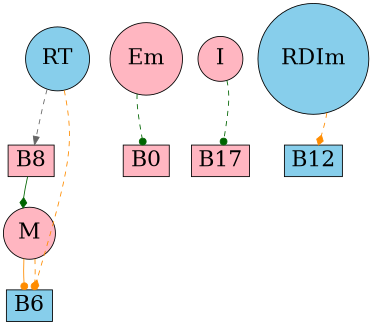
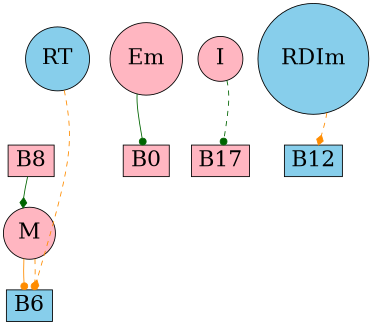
edge "RT" -> "B8": removed
edge "Em" -> "B0": style dashed -> solid
